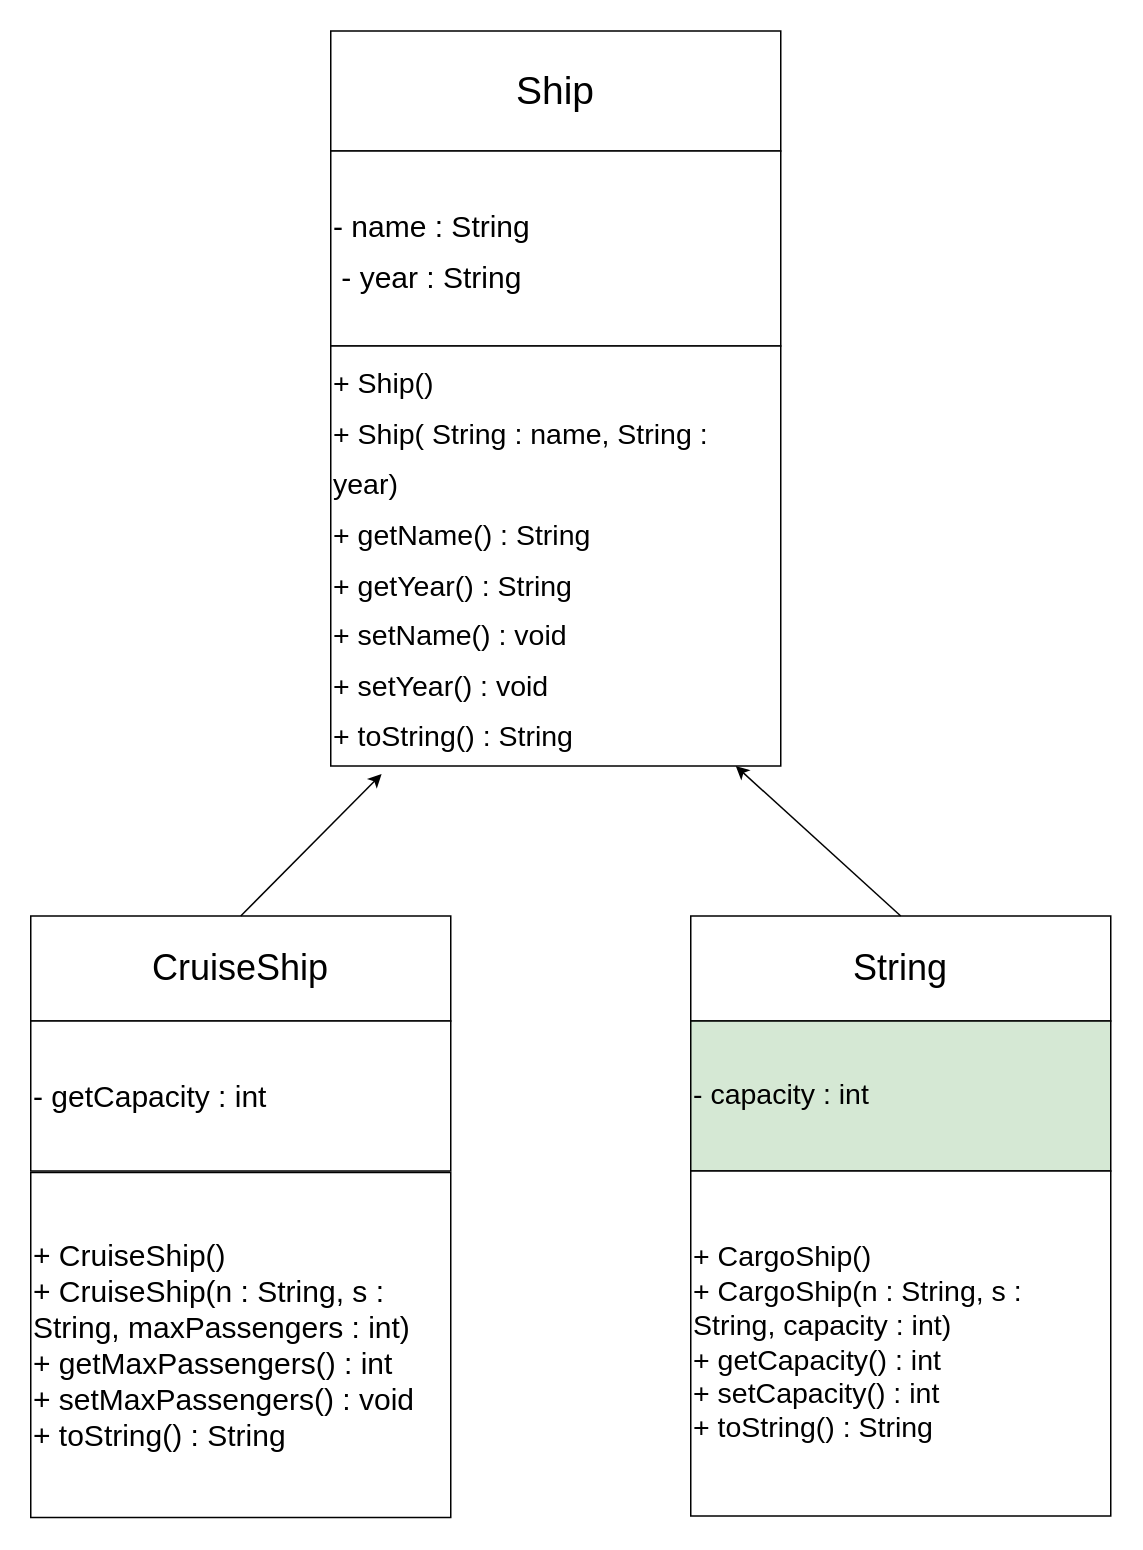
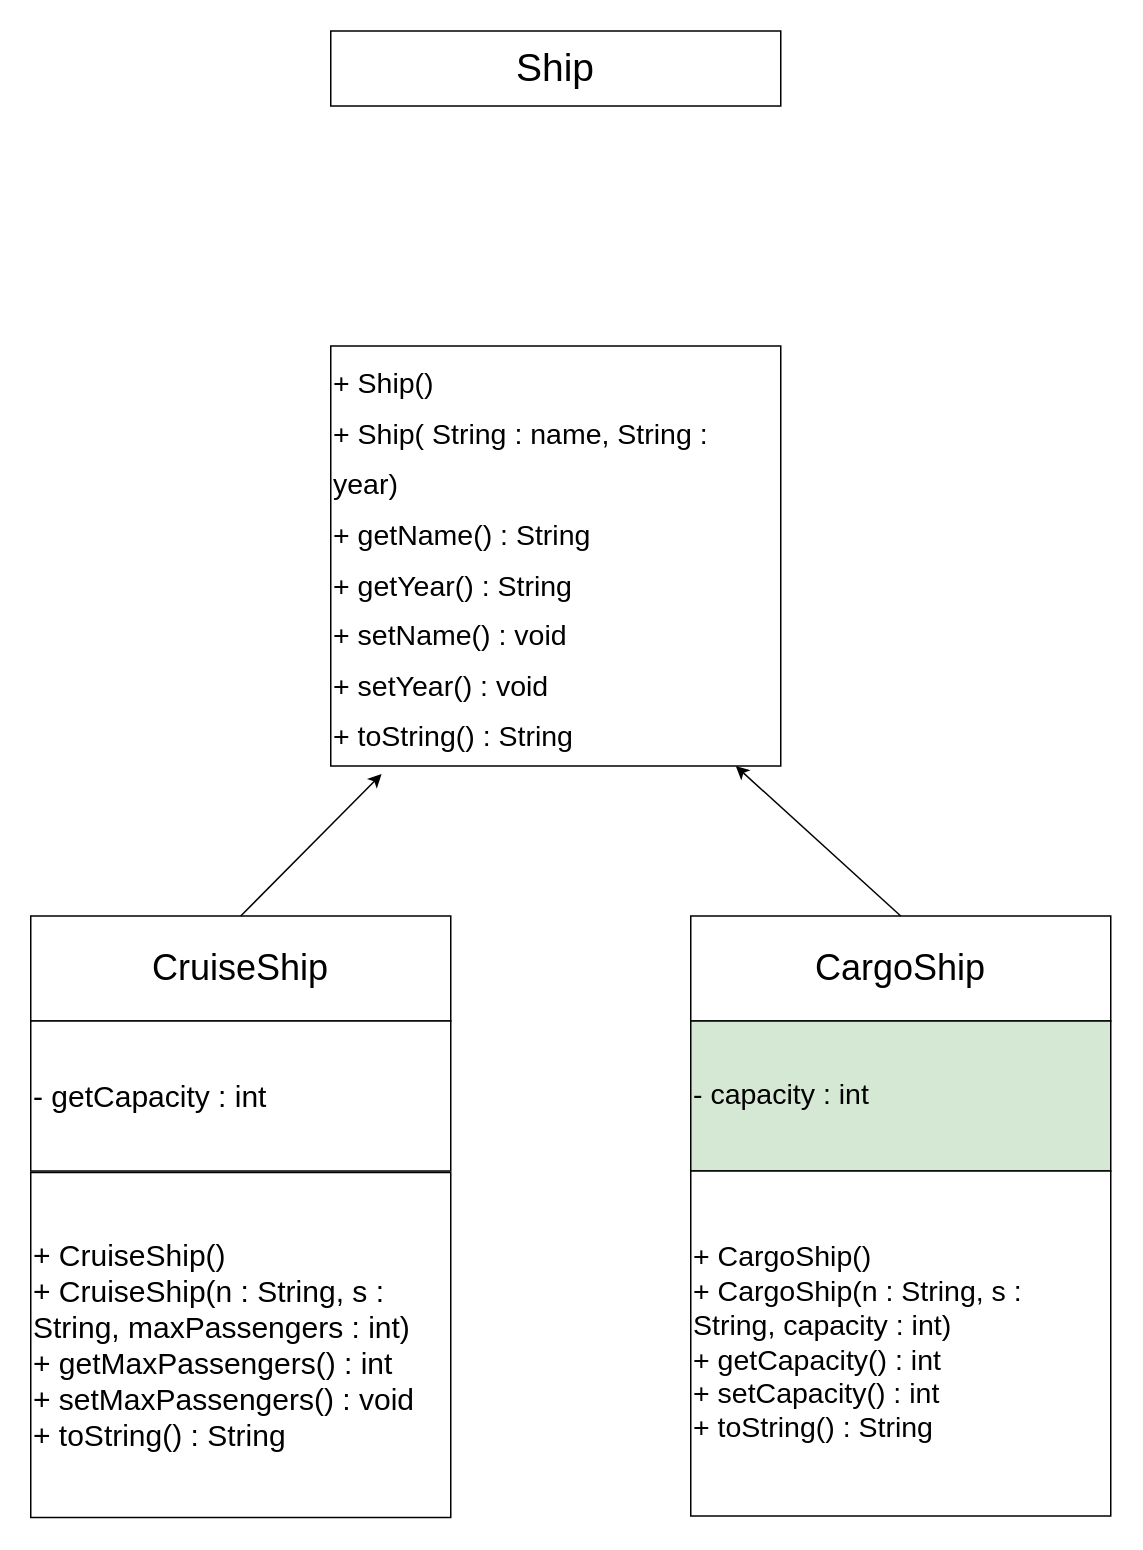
node "Ship": size 450x120 -> 450x75
node "- name : String - year : String": removed
node "String": label "String" -> "CargoShip"
